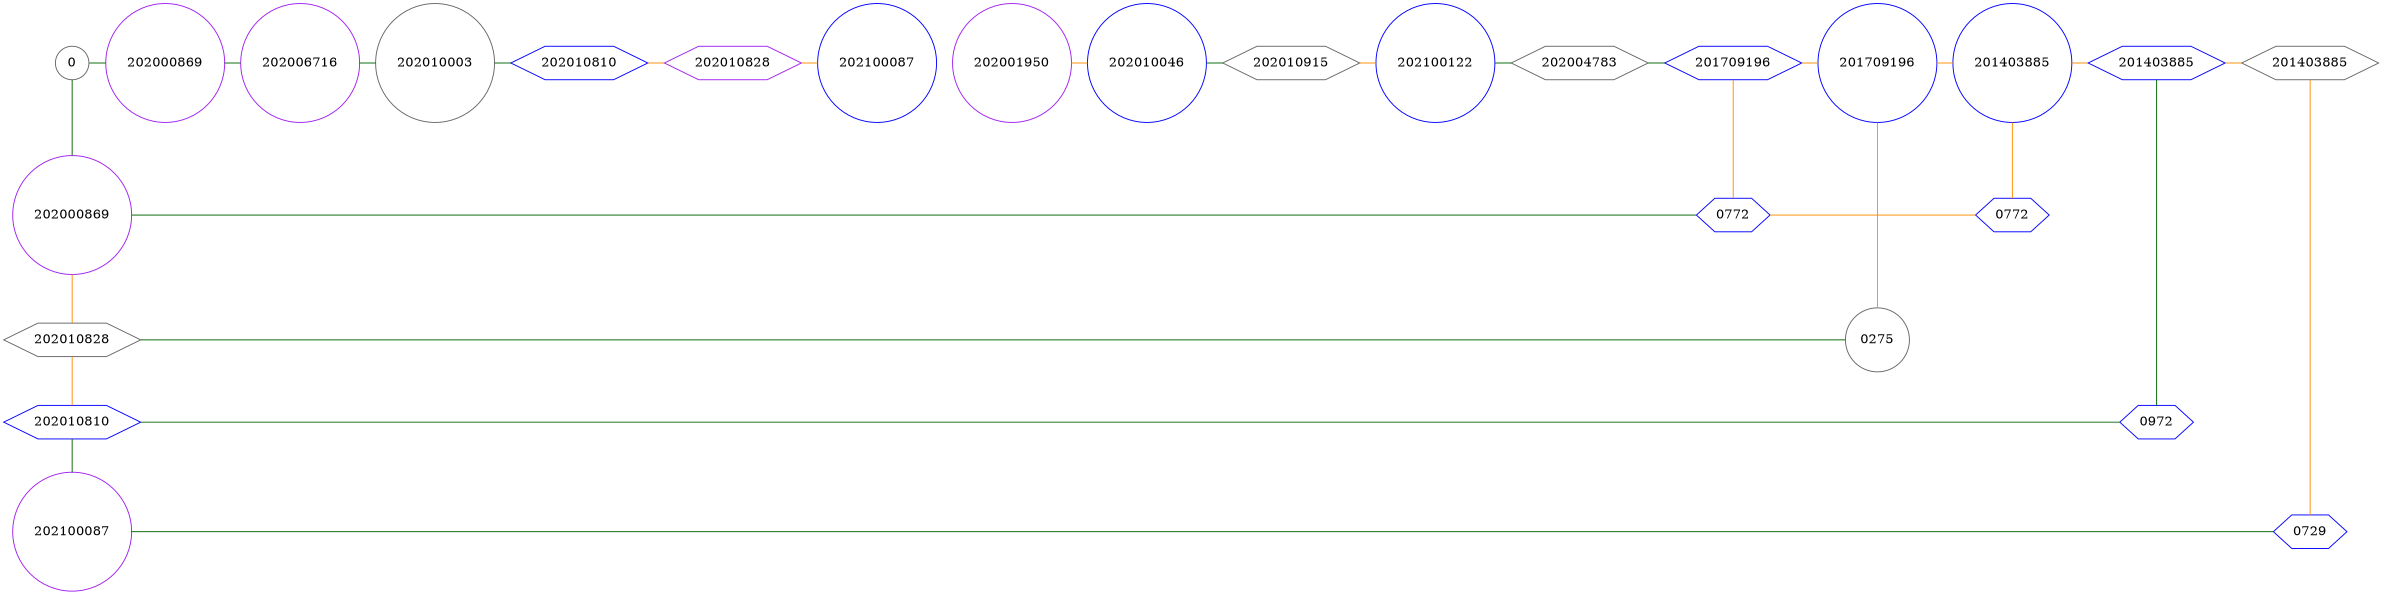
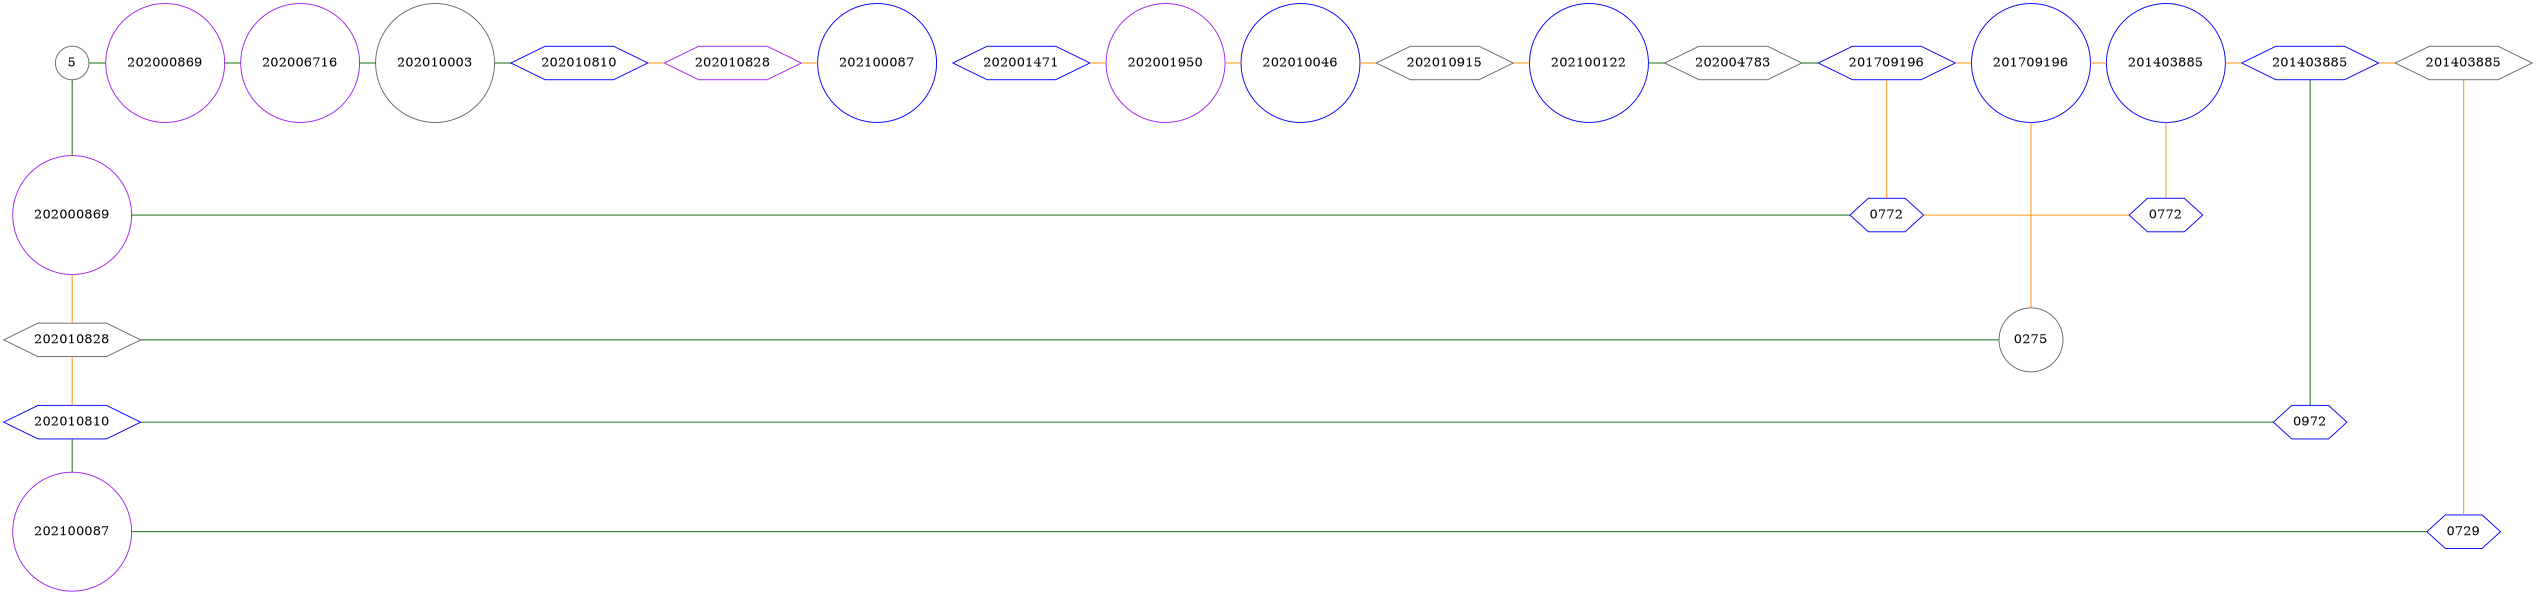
node "0": label "0" -> "5"
node "202001471": added
edge "202010046" -- "202010915": color darkgreen -> darkorange
